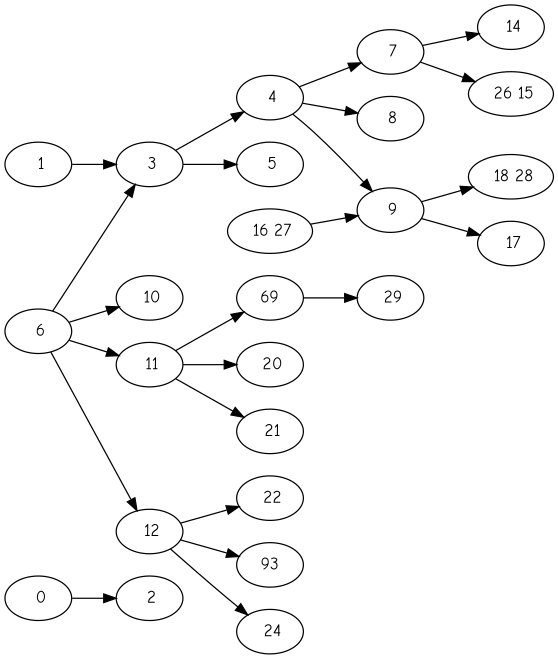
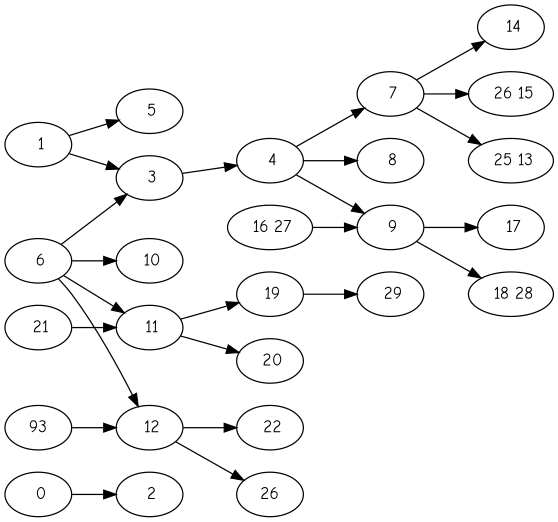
node "25 13": added
edge "3" -> "5": now "1" -> "5"
node "69": label "69" -> "19"
edge "11" -> "21": reversed
edge "12" -> "93": reversed
node "24": label "24" -> "26"
